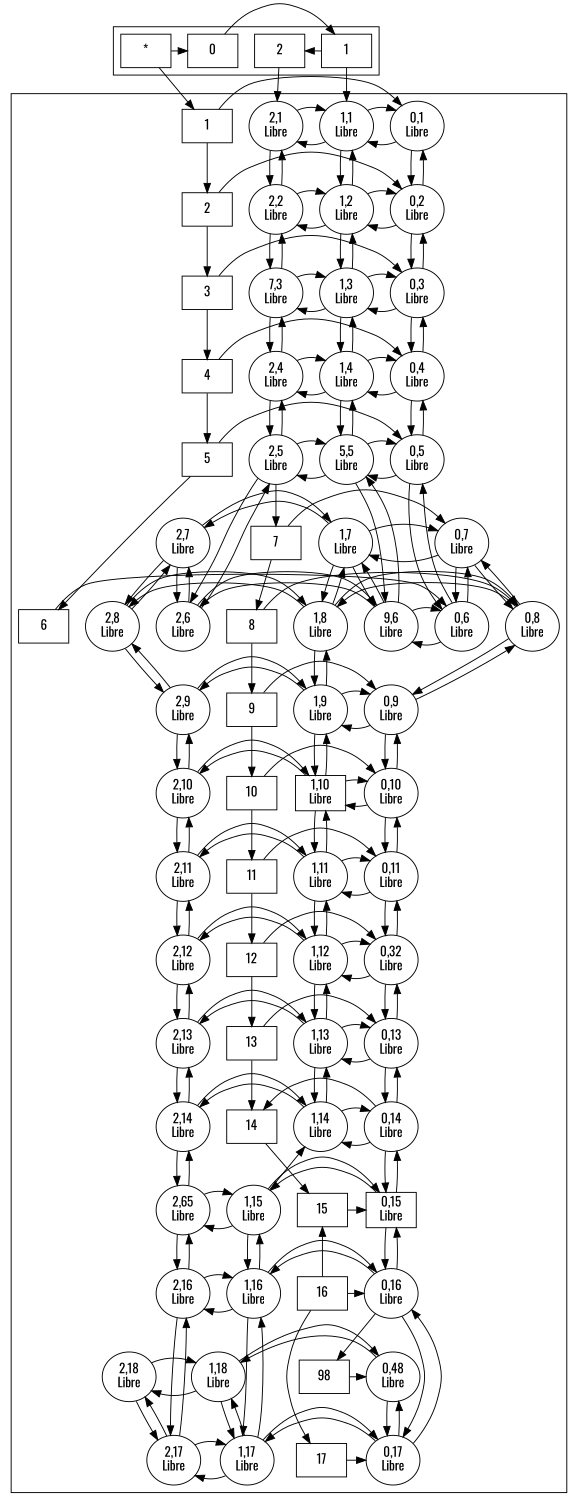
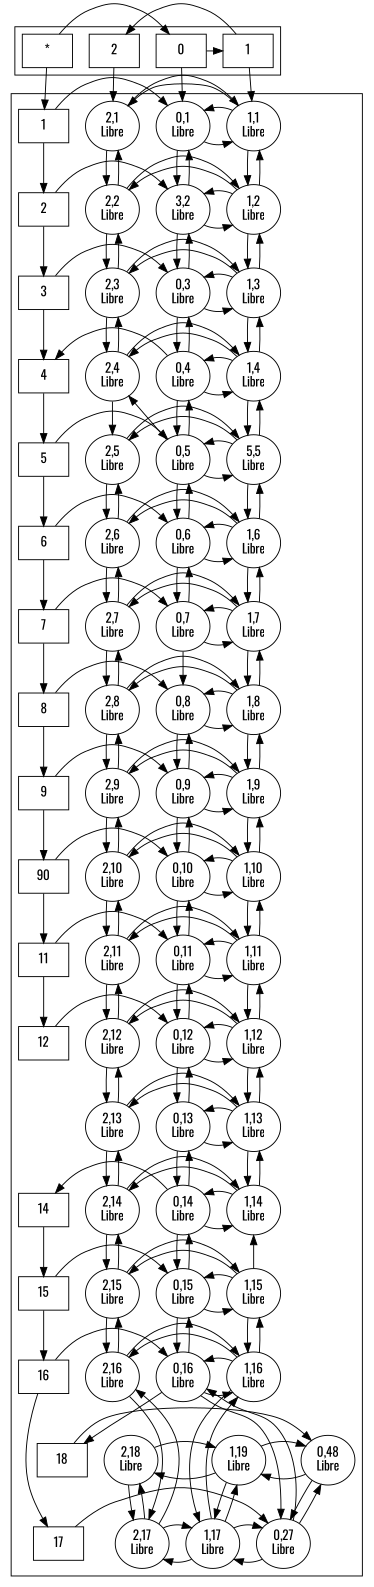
edge "0" -> "0,1 Libre": added
node "0,2 Libre": label "0,2 Libre" -> "3,2 Libre"
node "7,3 Libre": label "7,3 Libre" -> "2,3 Libre"
edge "4" -> "0,4 Libre": reversed
edge "2,5 Libre" -> "2,4 Libre": now "0,5 Libre" -> "2,4 Libre"
edge "2,5 Libre" -> "7": now "6" -> "7"
edge "0,8 Libre" -> "0,7 Libre": removed
node "9,6 Libre": label "9,6 Libre" -> "1,6 Libre"
node "10": label "10" -> "90"
node "1,10 Libre": shape box -> ellipse
node "0,32 Libre": label "0,32 Libre" -> "0,12 Libre"
node "13": removed
node "2,65 Libre": label "2,65 Libre" -> "2,15 Libre"
node "0,15 Libre": shape box -> ellipse
edge "16" -> "15": reversed
node "1,18 Libre": label "1,18 Libre" -> "1,19 Libre"
node "98": label "98" -> "18"
node "0,17 Libre": label "0,17 Libre" -> "0,27 Libre"
